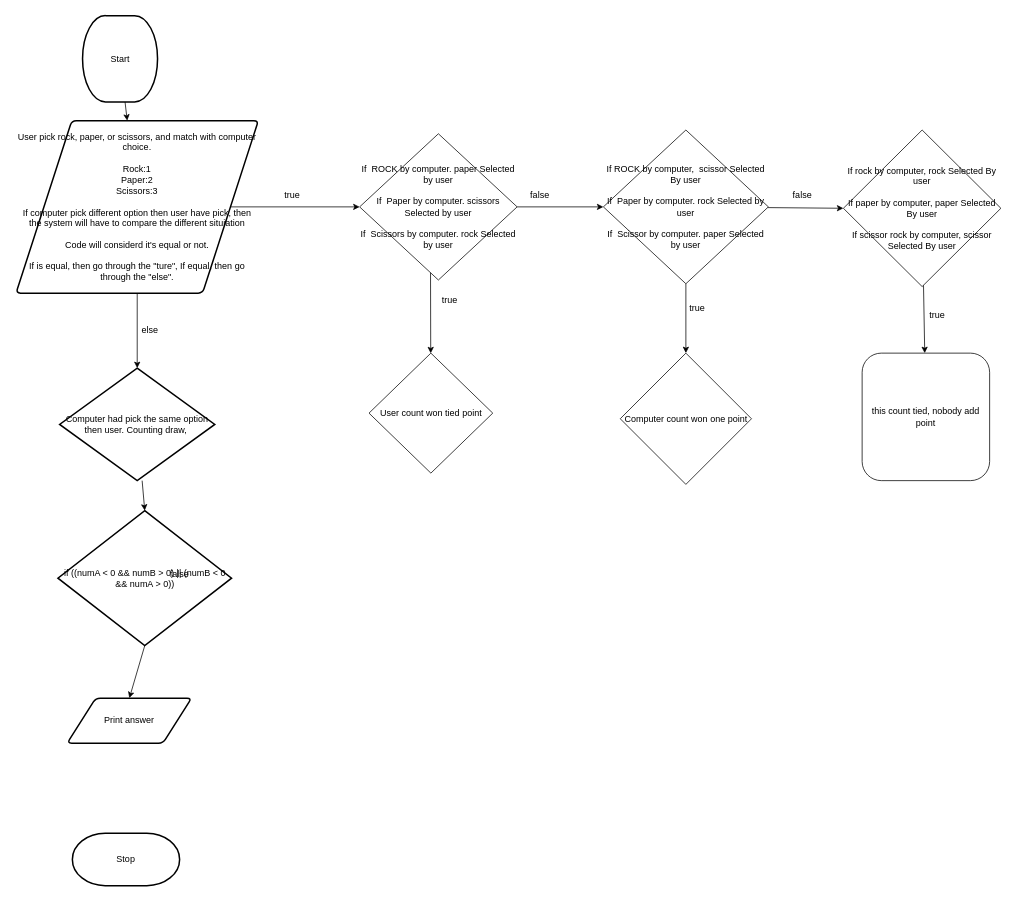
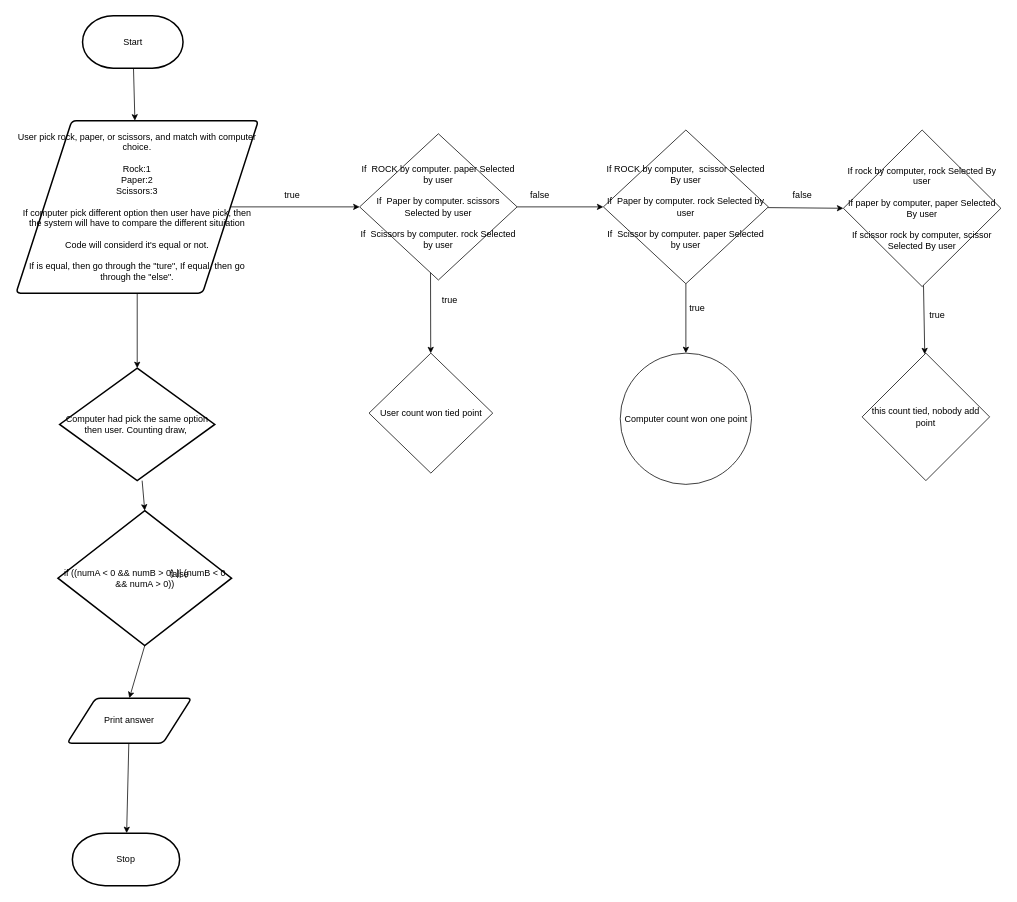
node "Start": size 75x86 -> 101x53
node "else": removed
node "this count tied, nobody add point": shape rounded rectangle -> diamond
node "Computer count won one point": shape diamond -> ellipse
edge "Print answer" -> "Stop": added
